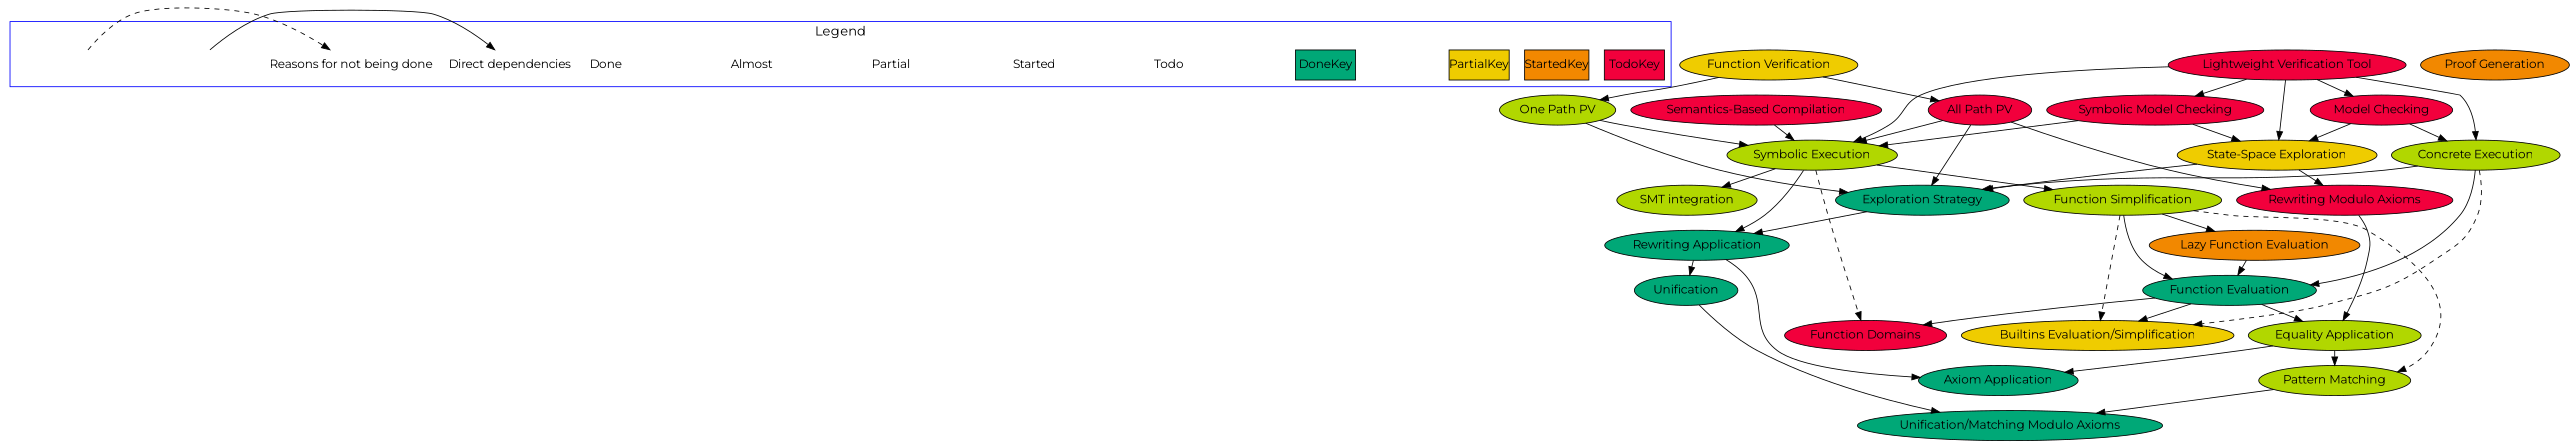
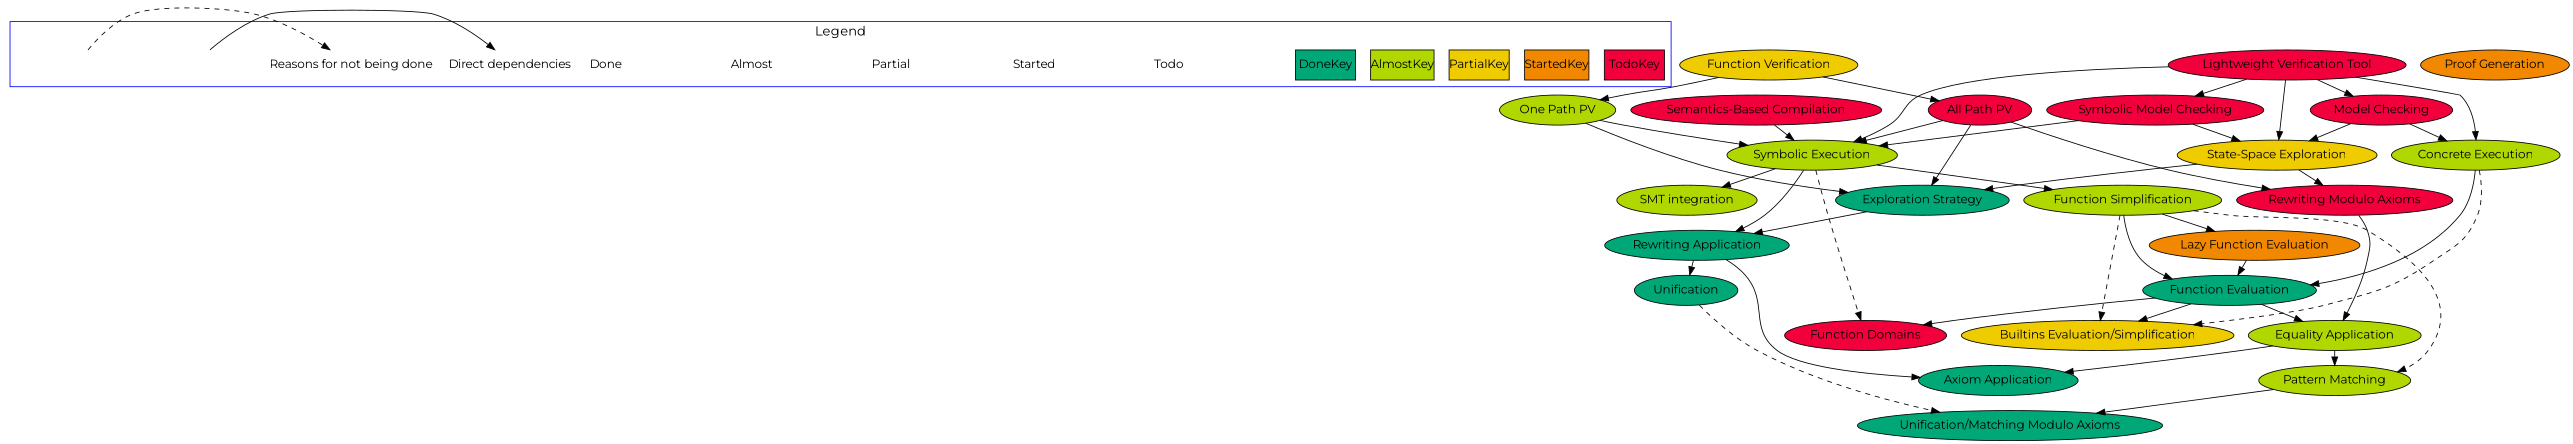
node "AlmostKey": added
edge "Concrete Execution" -> "Exploration Strategy": removed
edge "Unification" -> "Unification/Matching Modulo Axioms": style solid -> dashed
